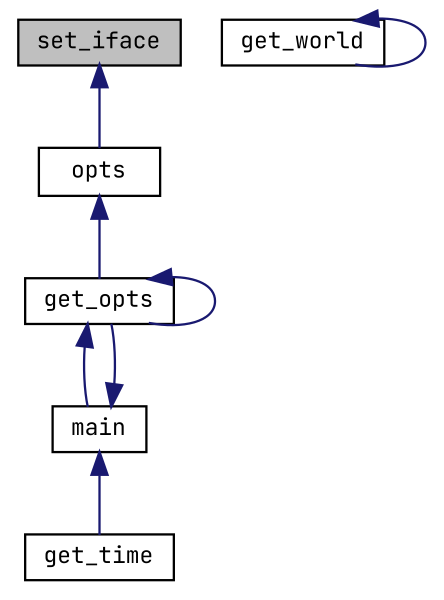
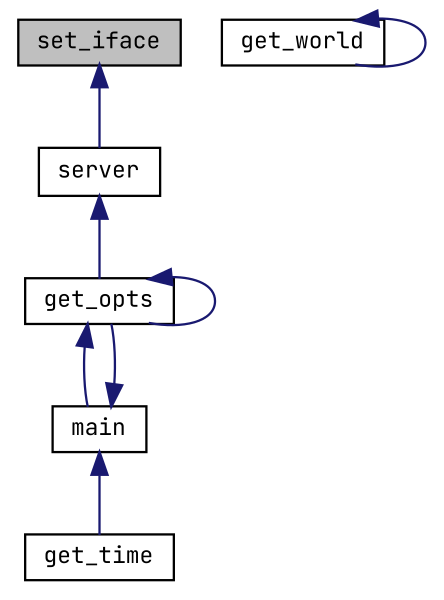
node "opts": label "opts" -> "server"
